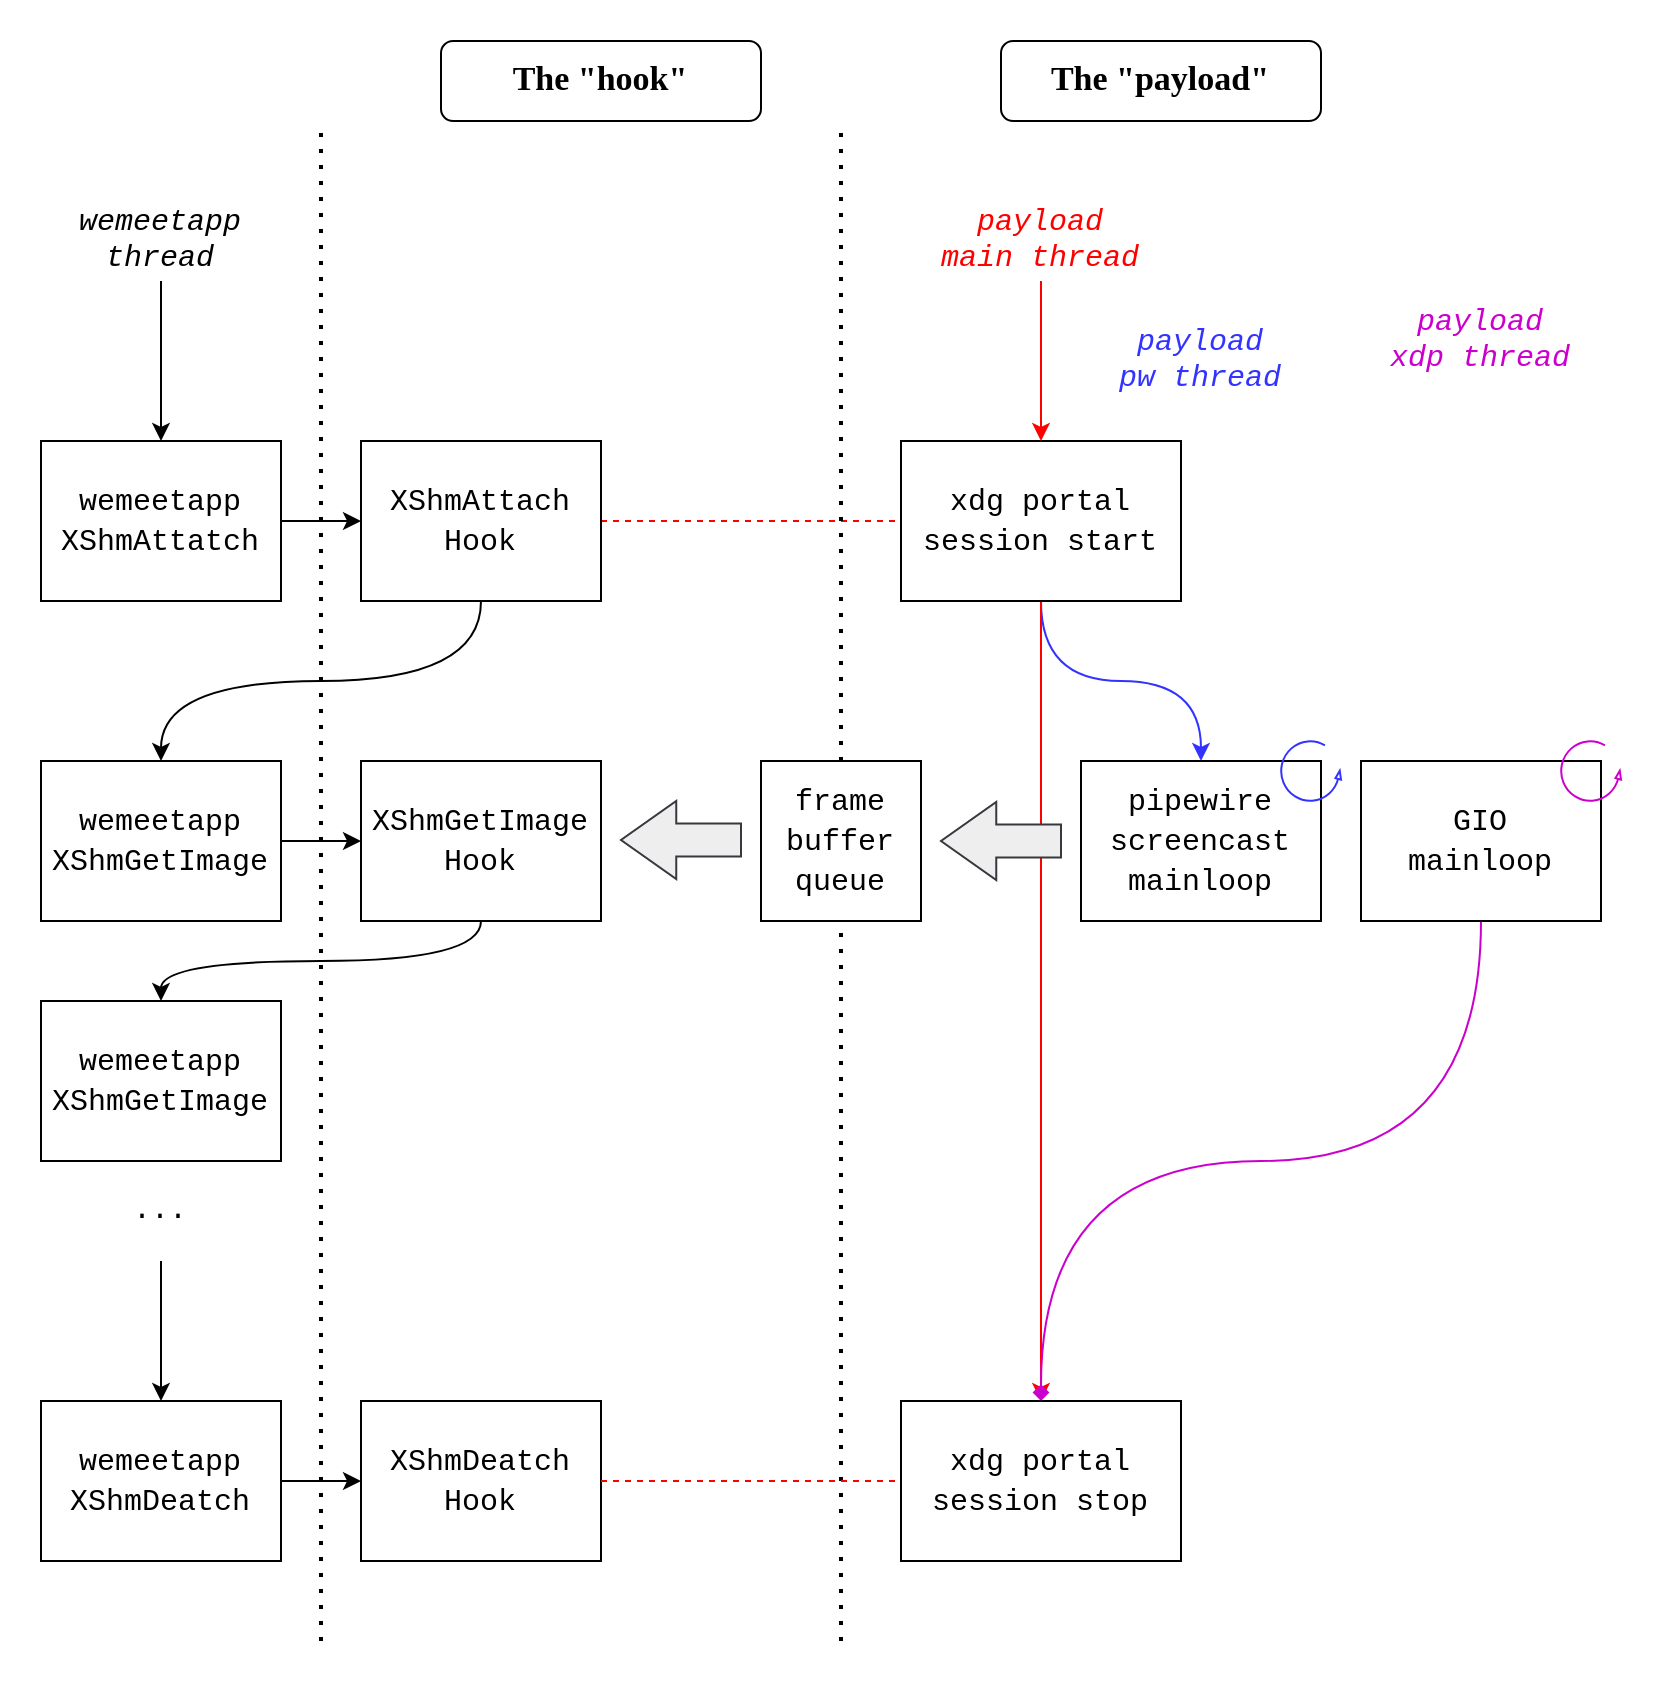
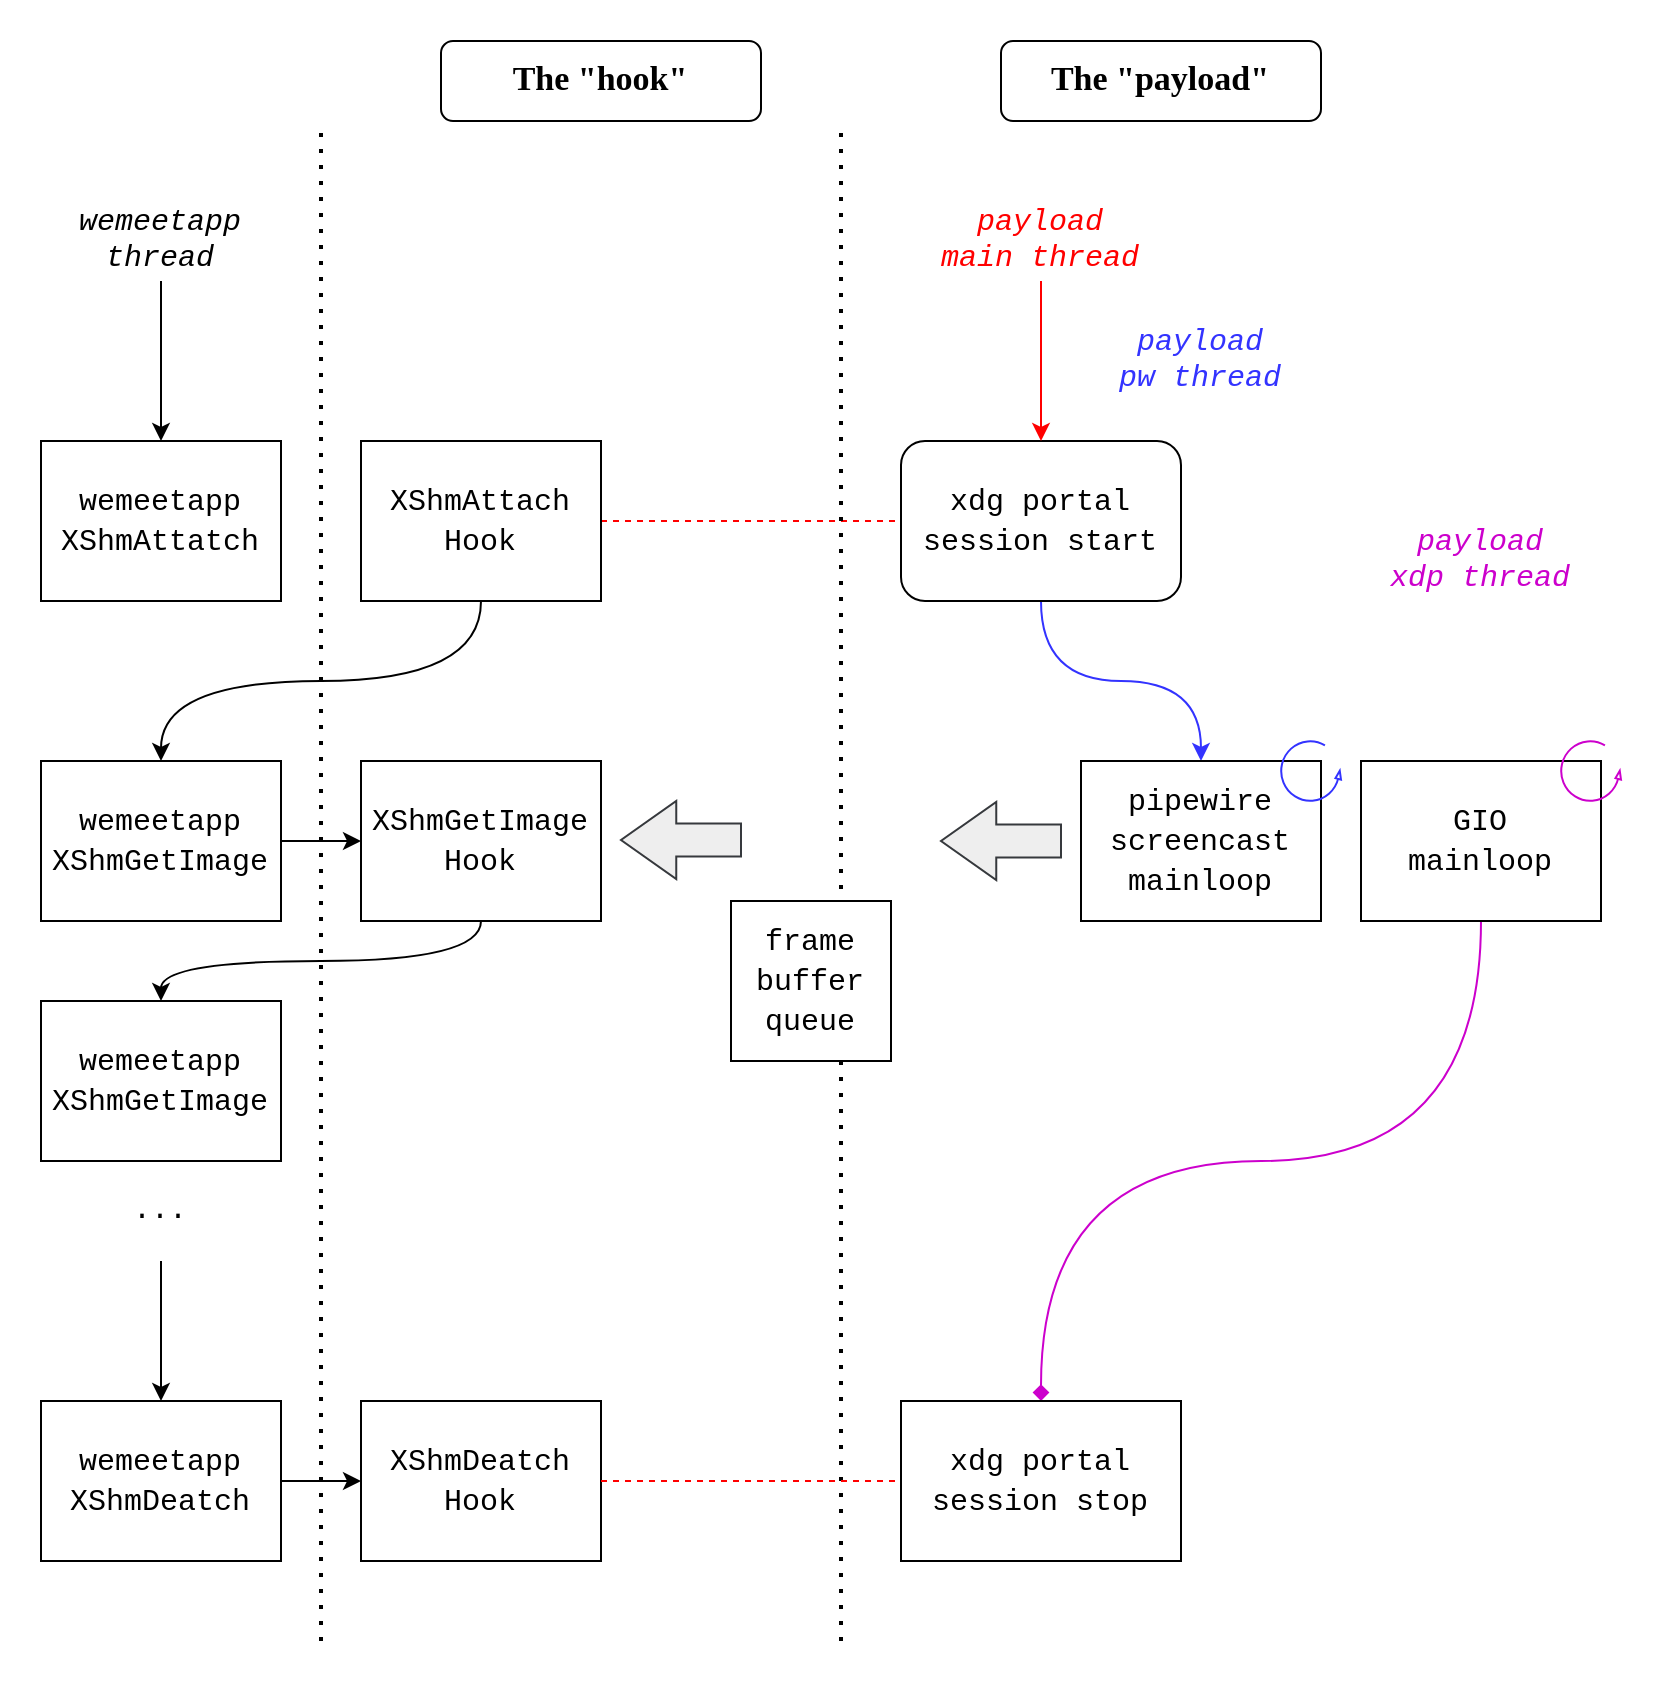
node "payloadxdp thread": moved (1481, 341) -> (1481, 561)
edge "wemeetappXShmAttatch" -> "XShmAttachHook": removed
node "xdg portalsession start": shape rectangle -> rounded rectangle
node "framebufferqueue": moved (841, 841) -> (811, 981)
edge "xdg portalsession start" -> "xdg portalsession stop": removed
